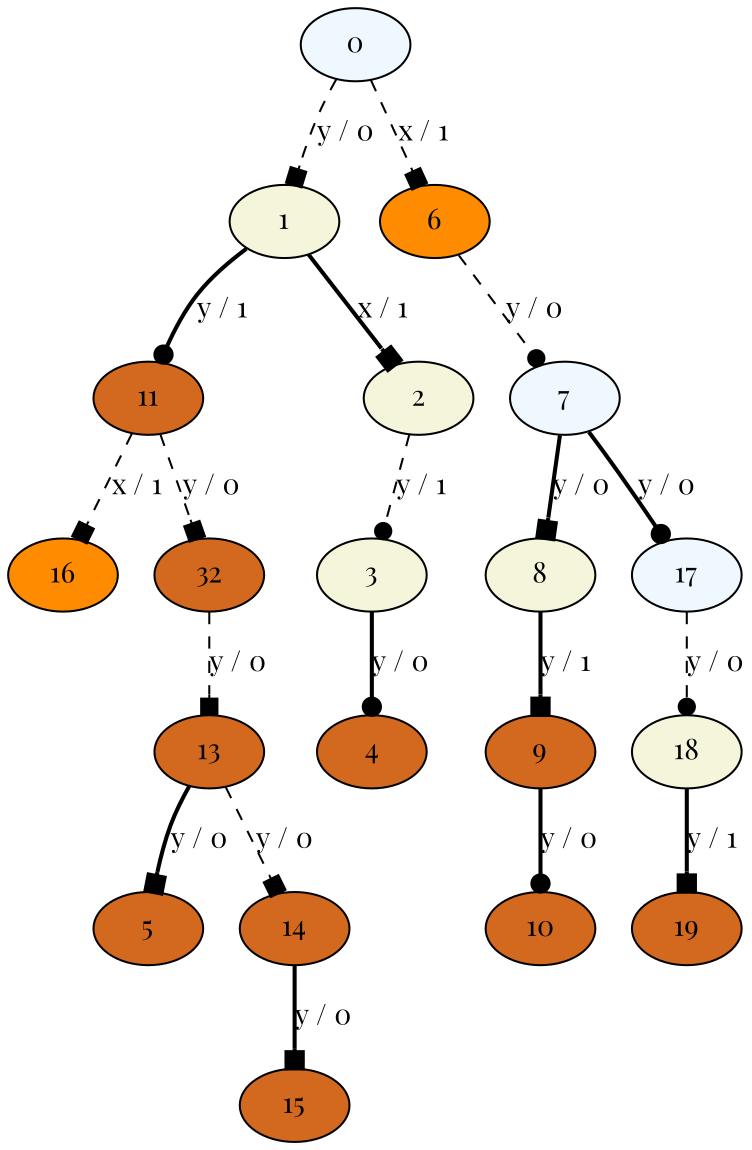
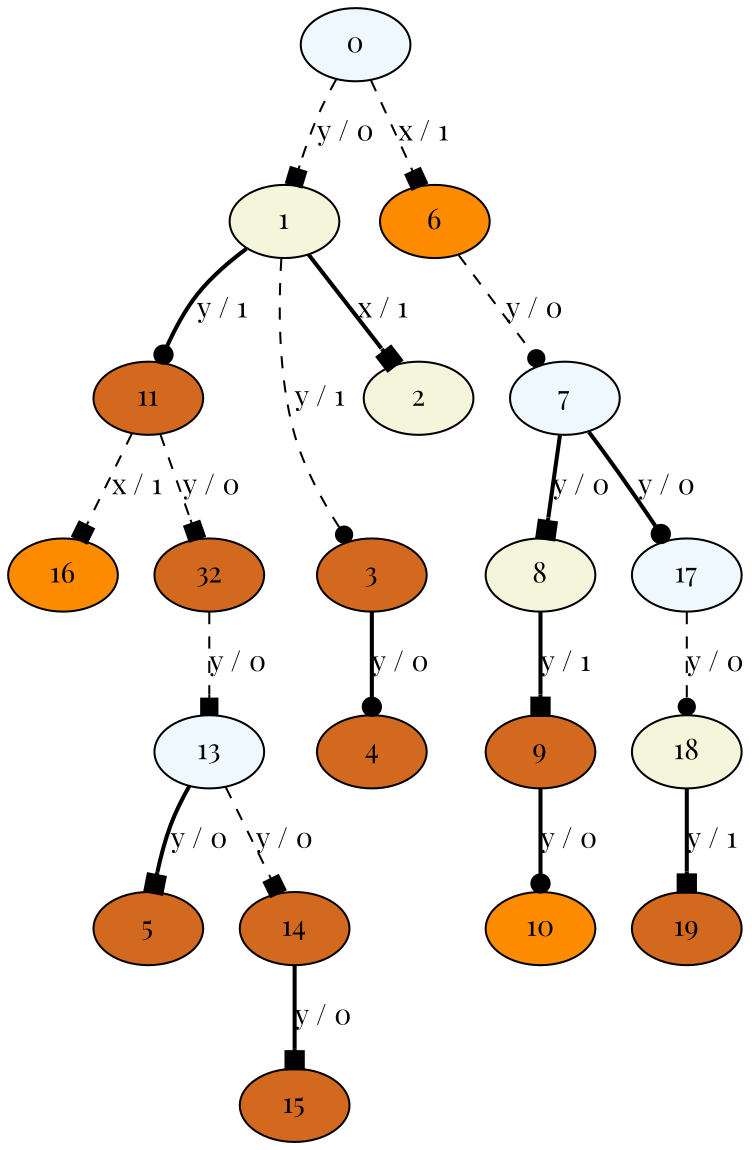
edge "2" -> "3": now "1" -> "3"
node "3": fillcolor beige -> chocolate
node "13": fillcolor chocolate -> aliceblue
node "10": fillcolor chocolate -> darkorange
